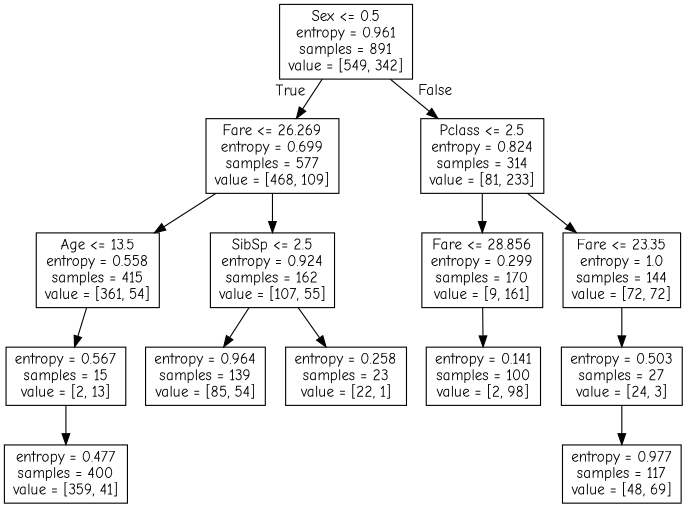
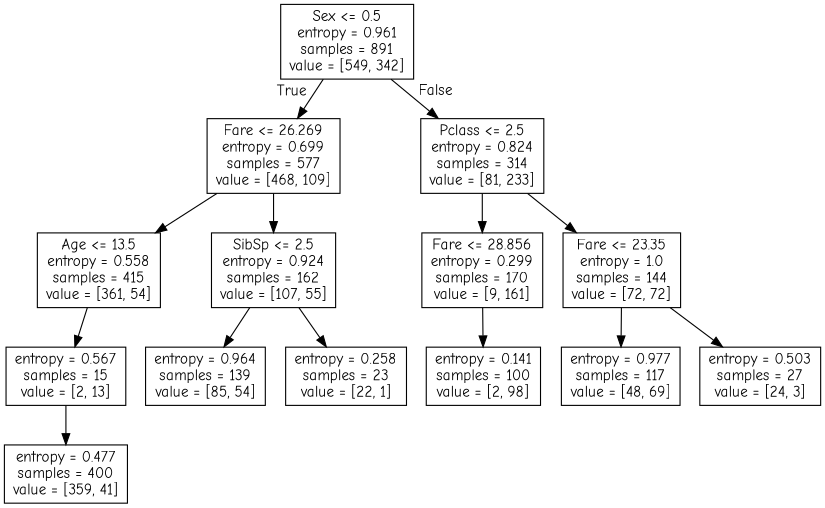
edge "entropy = 0.503 samples = 27 value = [24, 3]" -> "entropy = 0.977 samples = 117 value = [48, 69]": now "Fare <= 23.35 entropy = 1.0 samples = 144 value = [72, 72]" -> "entropy = 0.977 samples = 117 value = [48, 69]"
